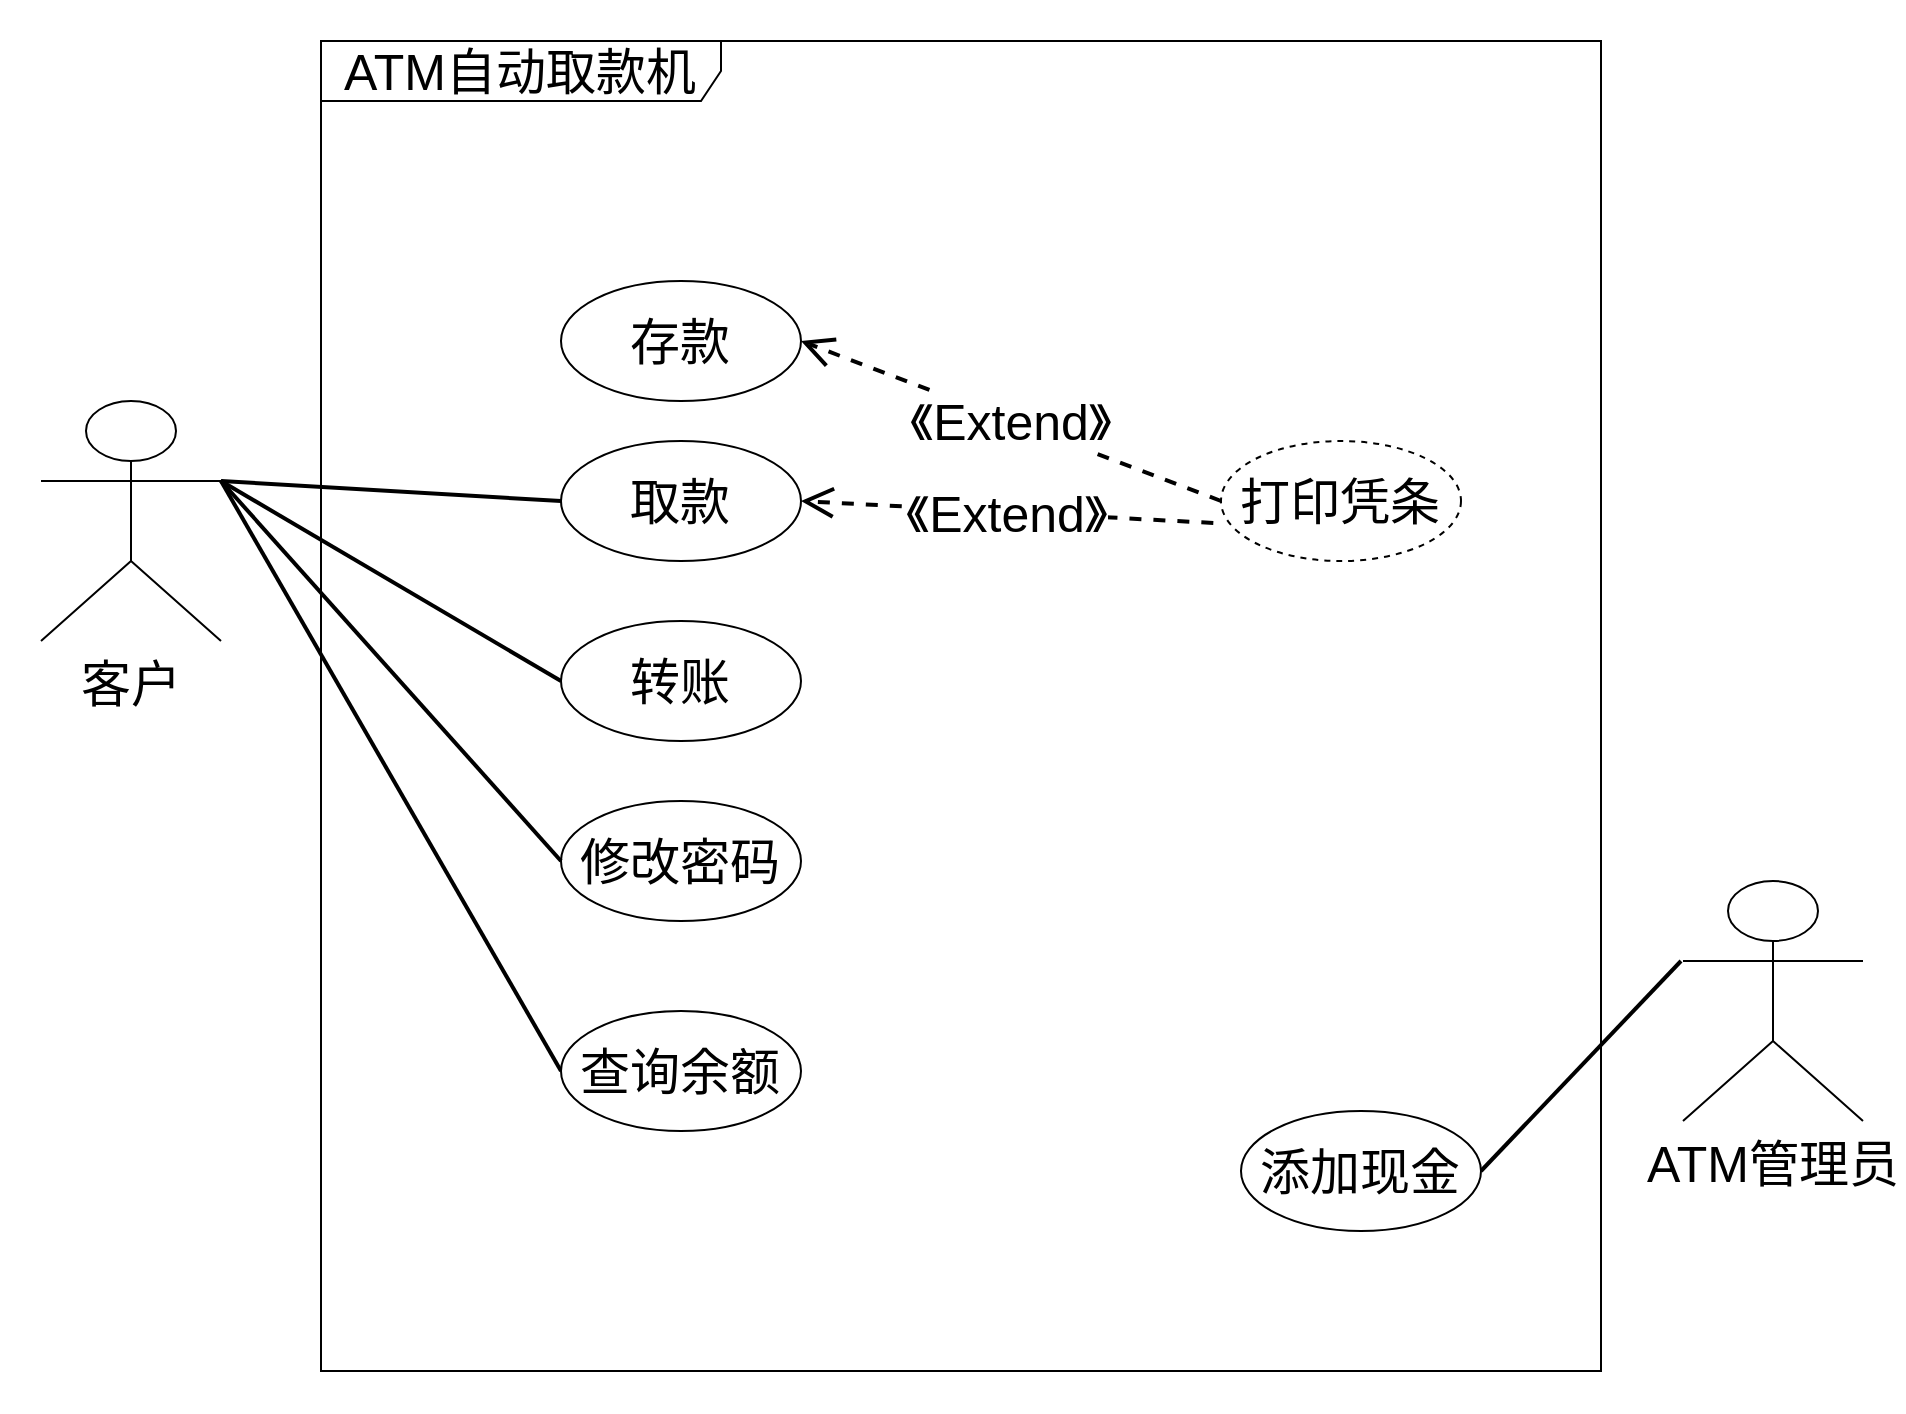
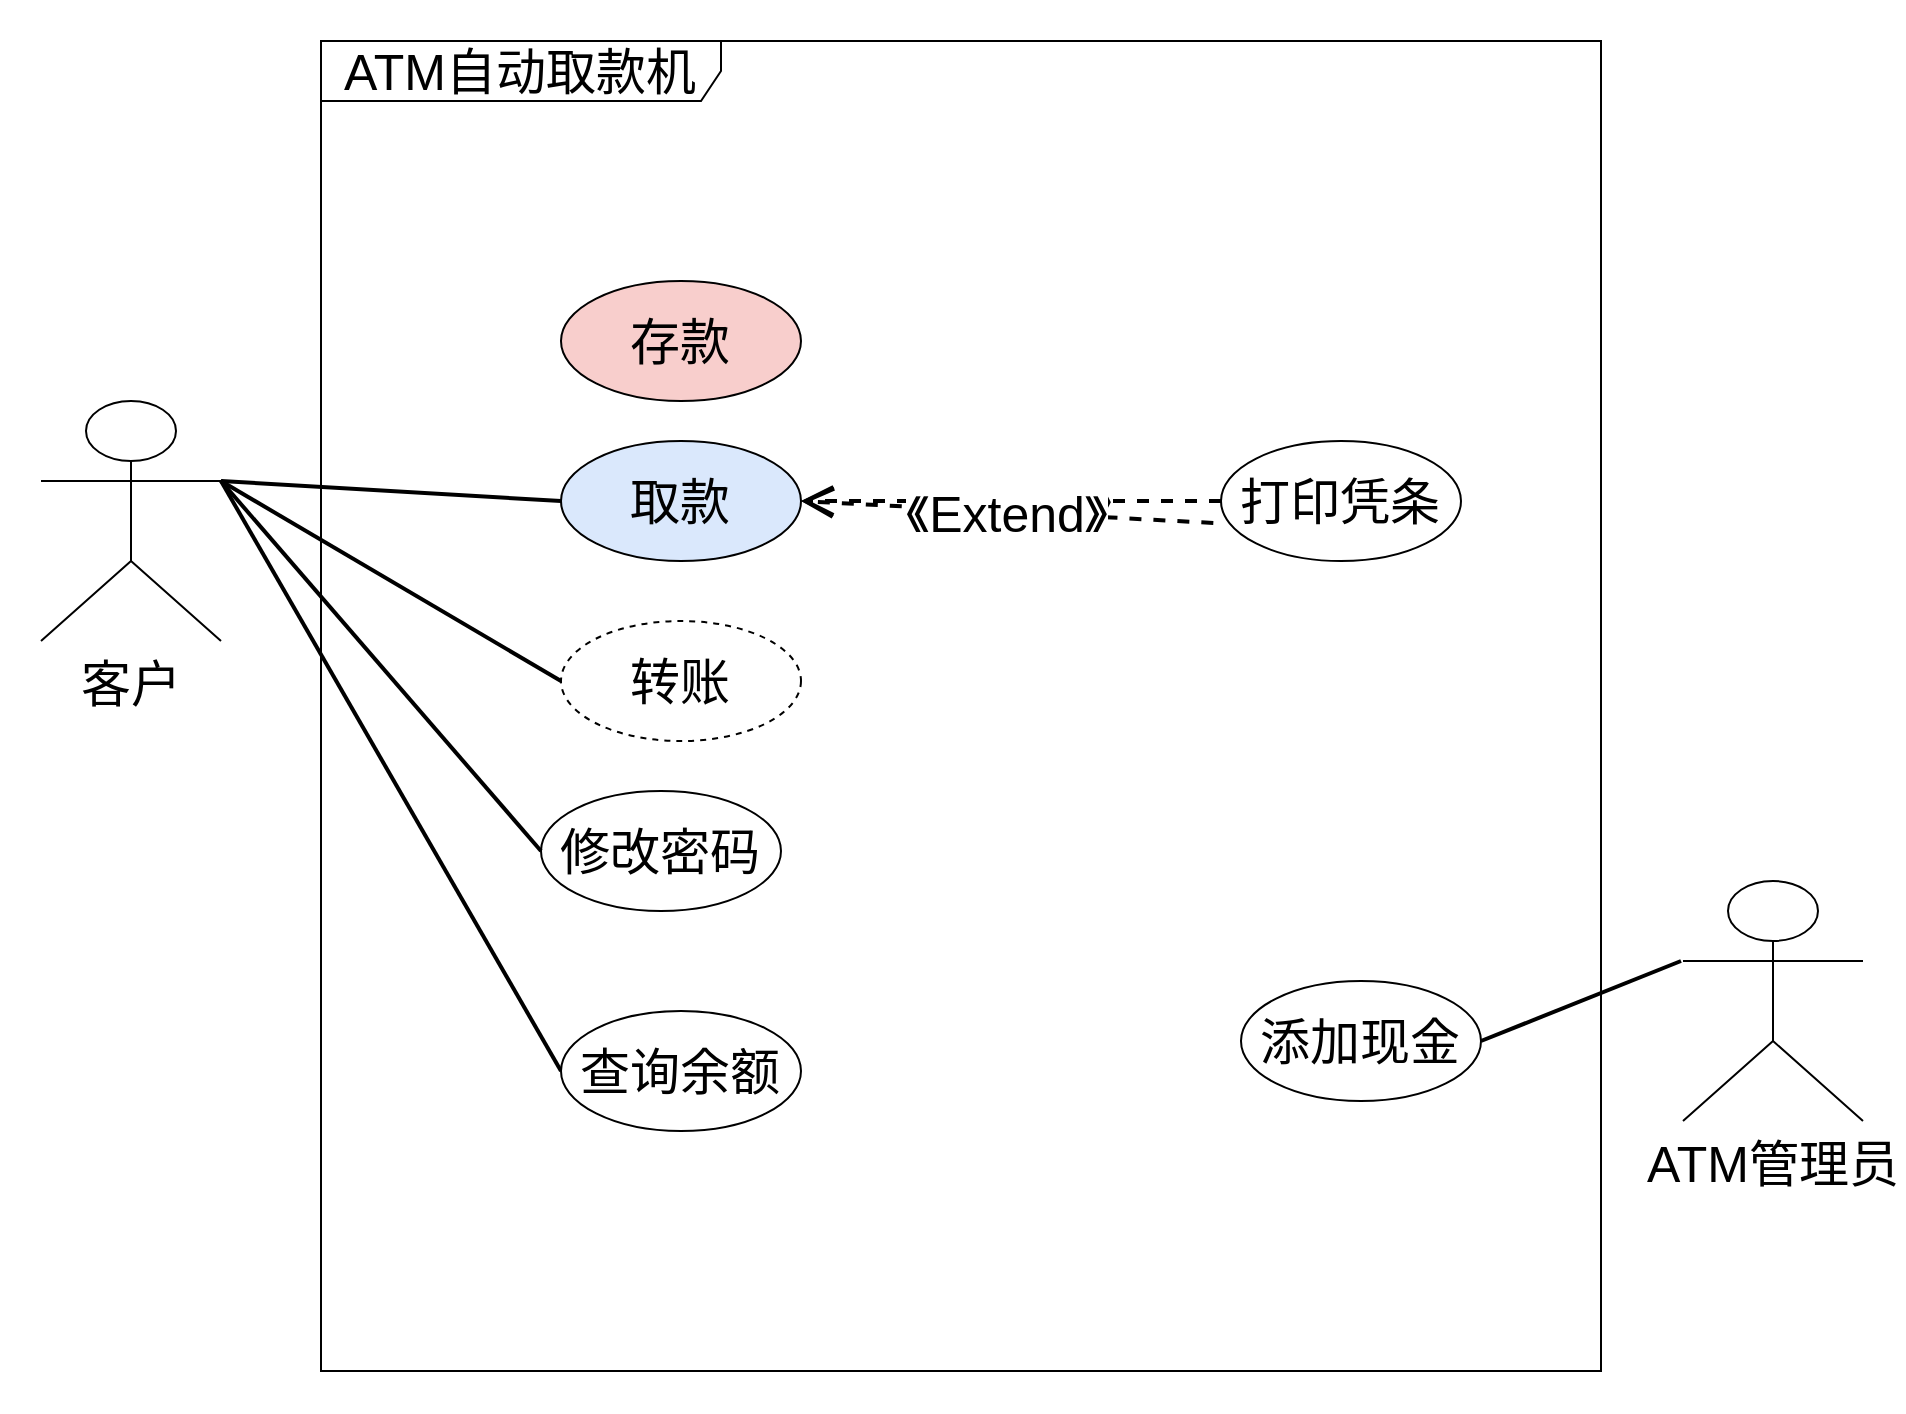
node "存款": fillcolor #ffffff -> #f8cecc
edge "打印凭条" -> "存款": now "打印凭条" -> "取款"
node "取款": fillcolor #ffffff -> #dae8fc
node "打印凭条": style dashed -> solid
node "转账": style solid -> dashed
node "修改密码": moved (681, 861) -> (661, 851)
node "添加现金": moved (1361, 1171) -> (1361, 1041)
